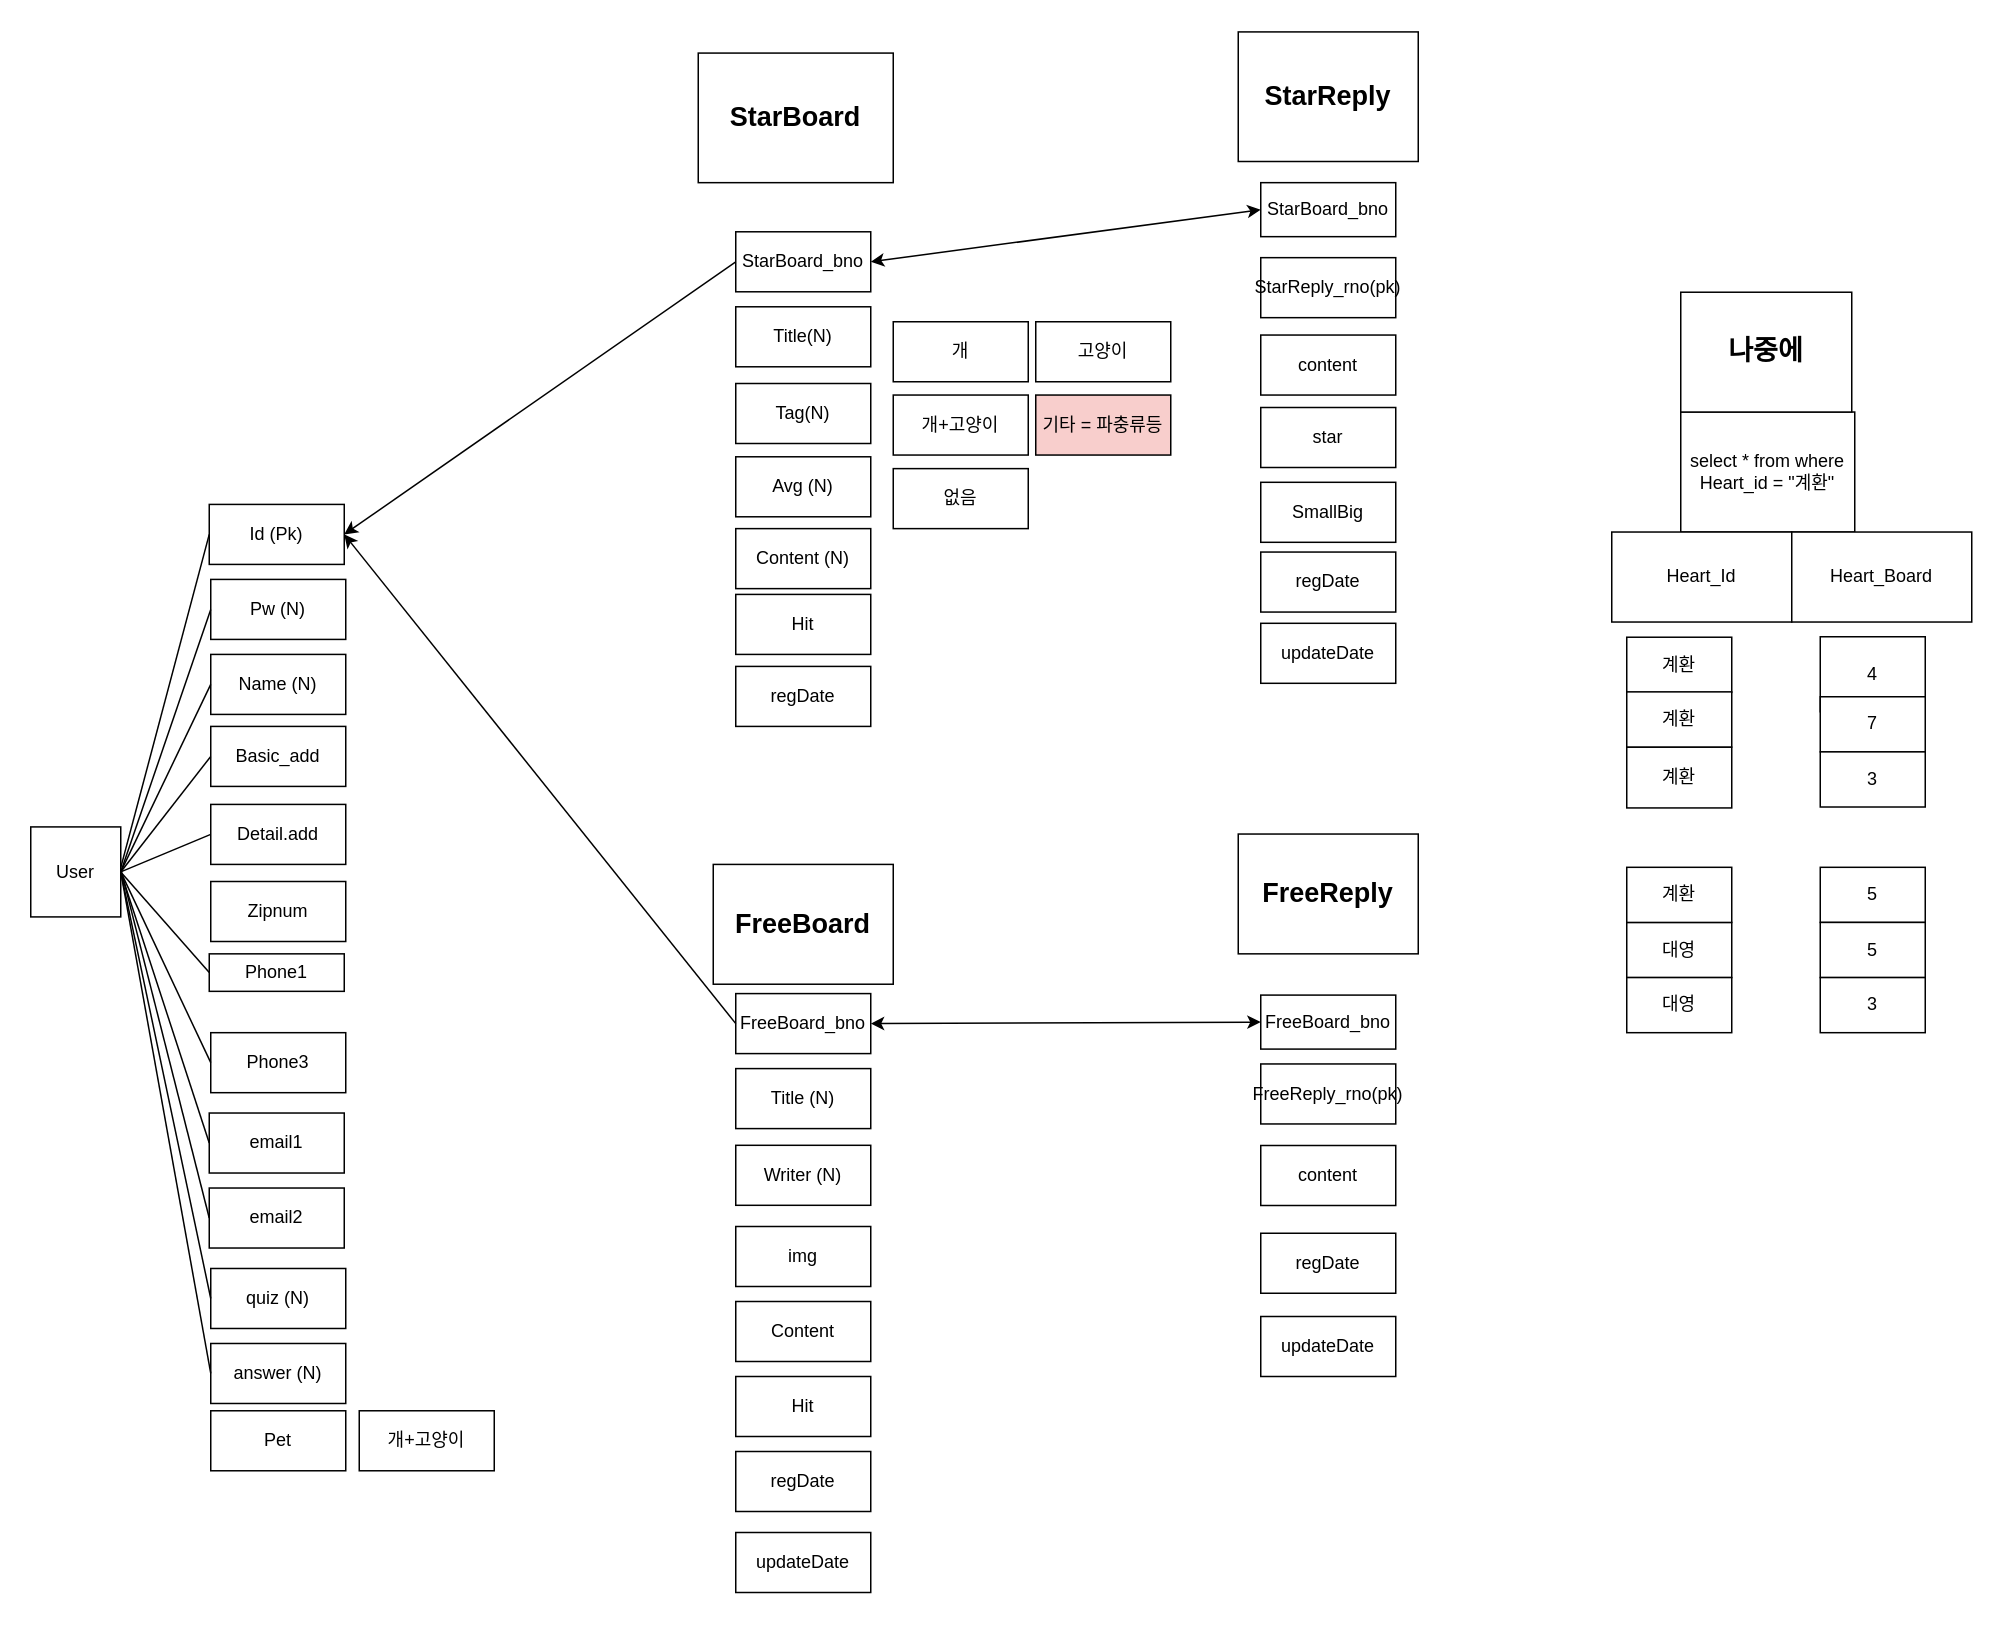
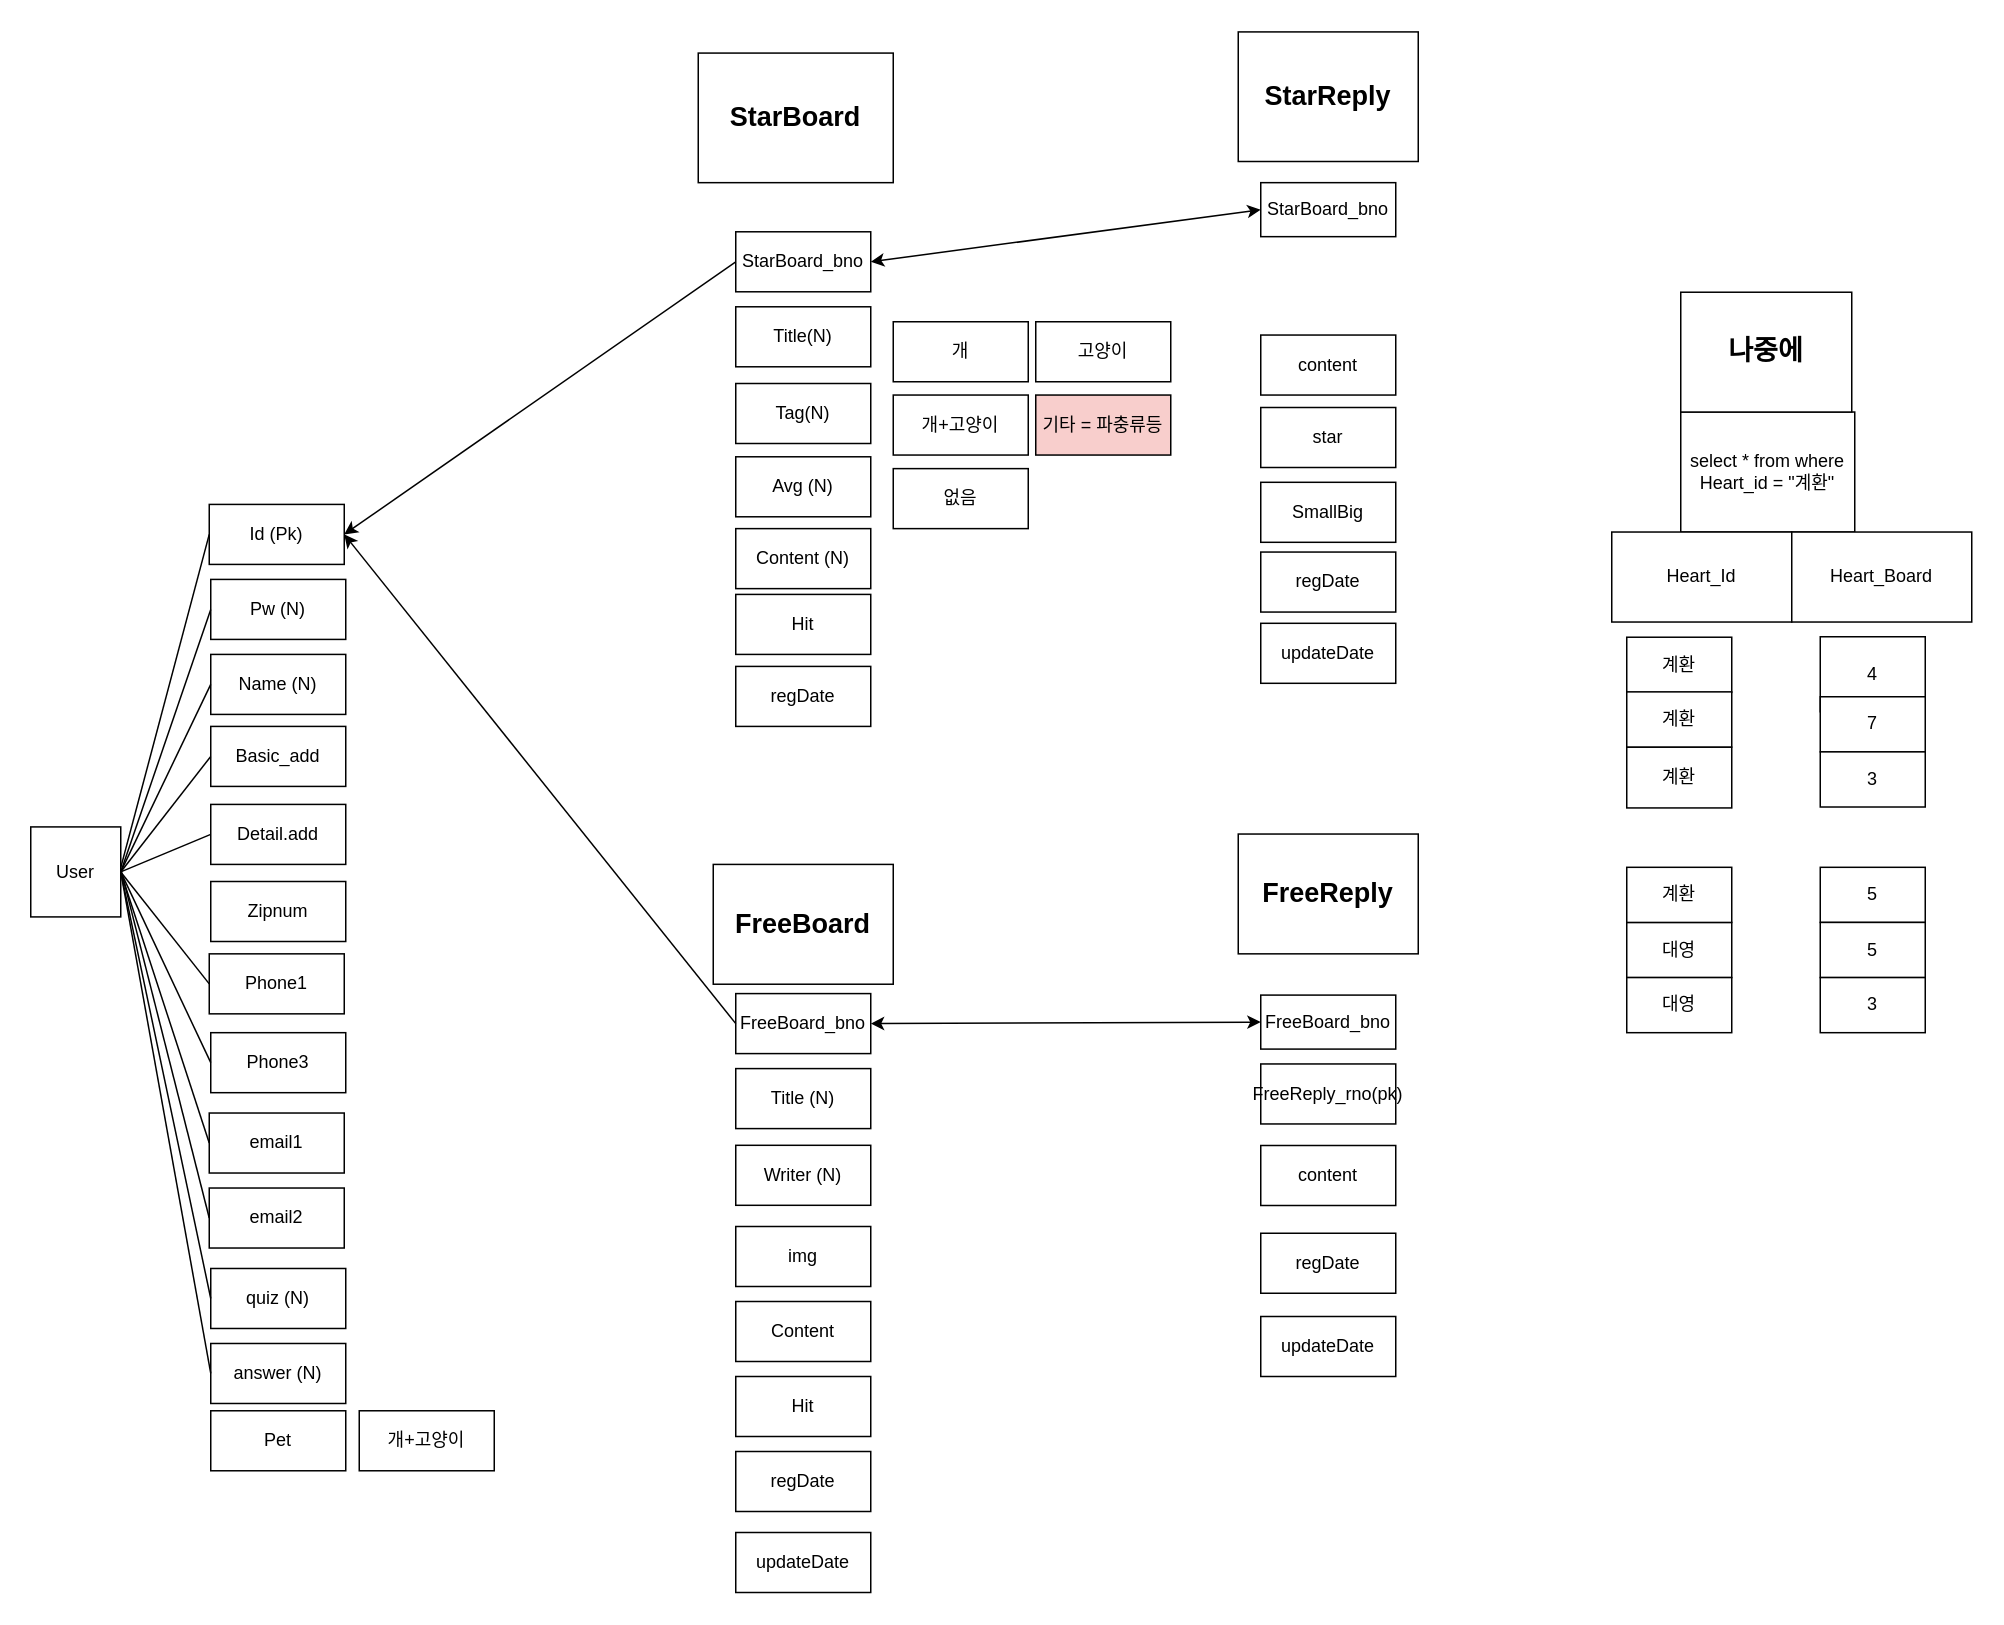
node "StarReply_rno(pk)": removed
node "Phone1": size 135x38 -> 135x60
